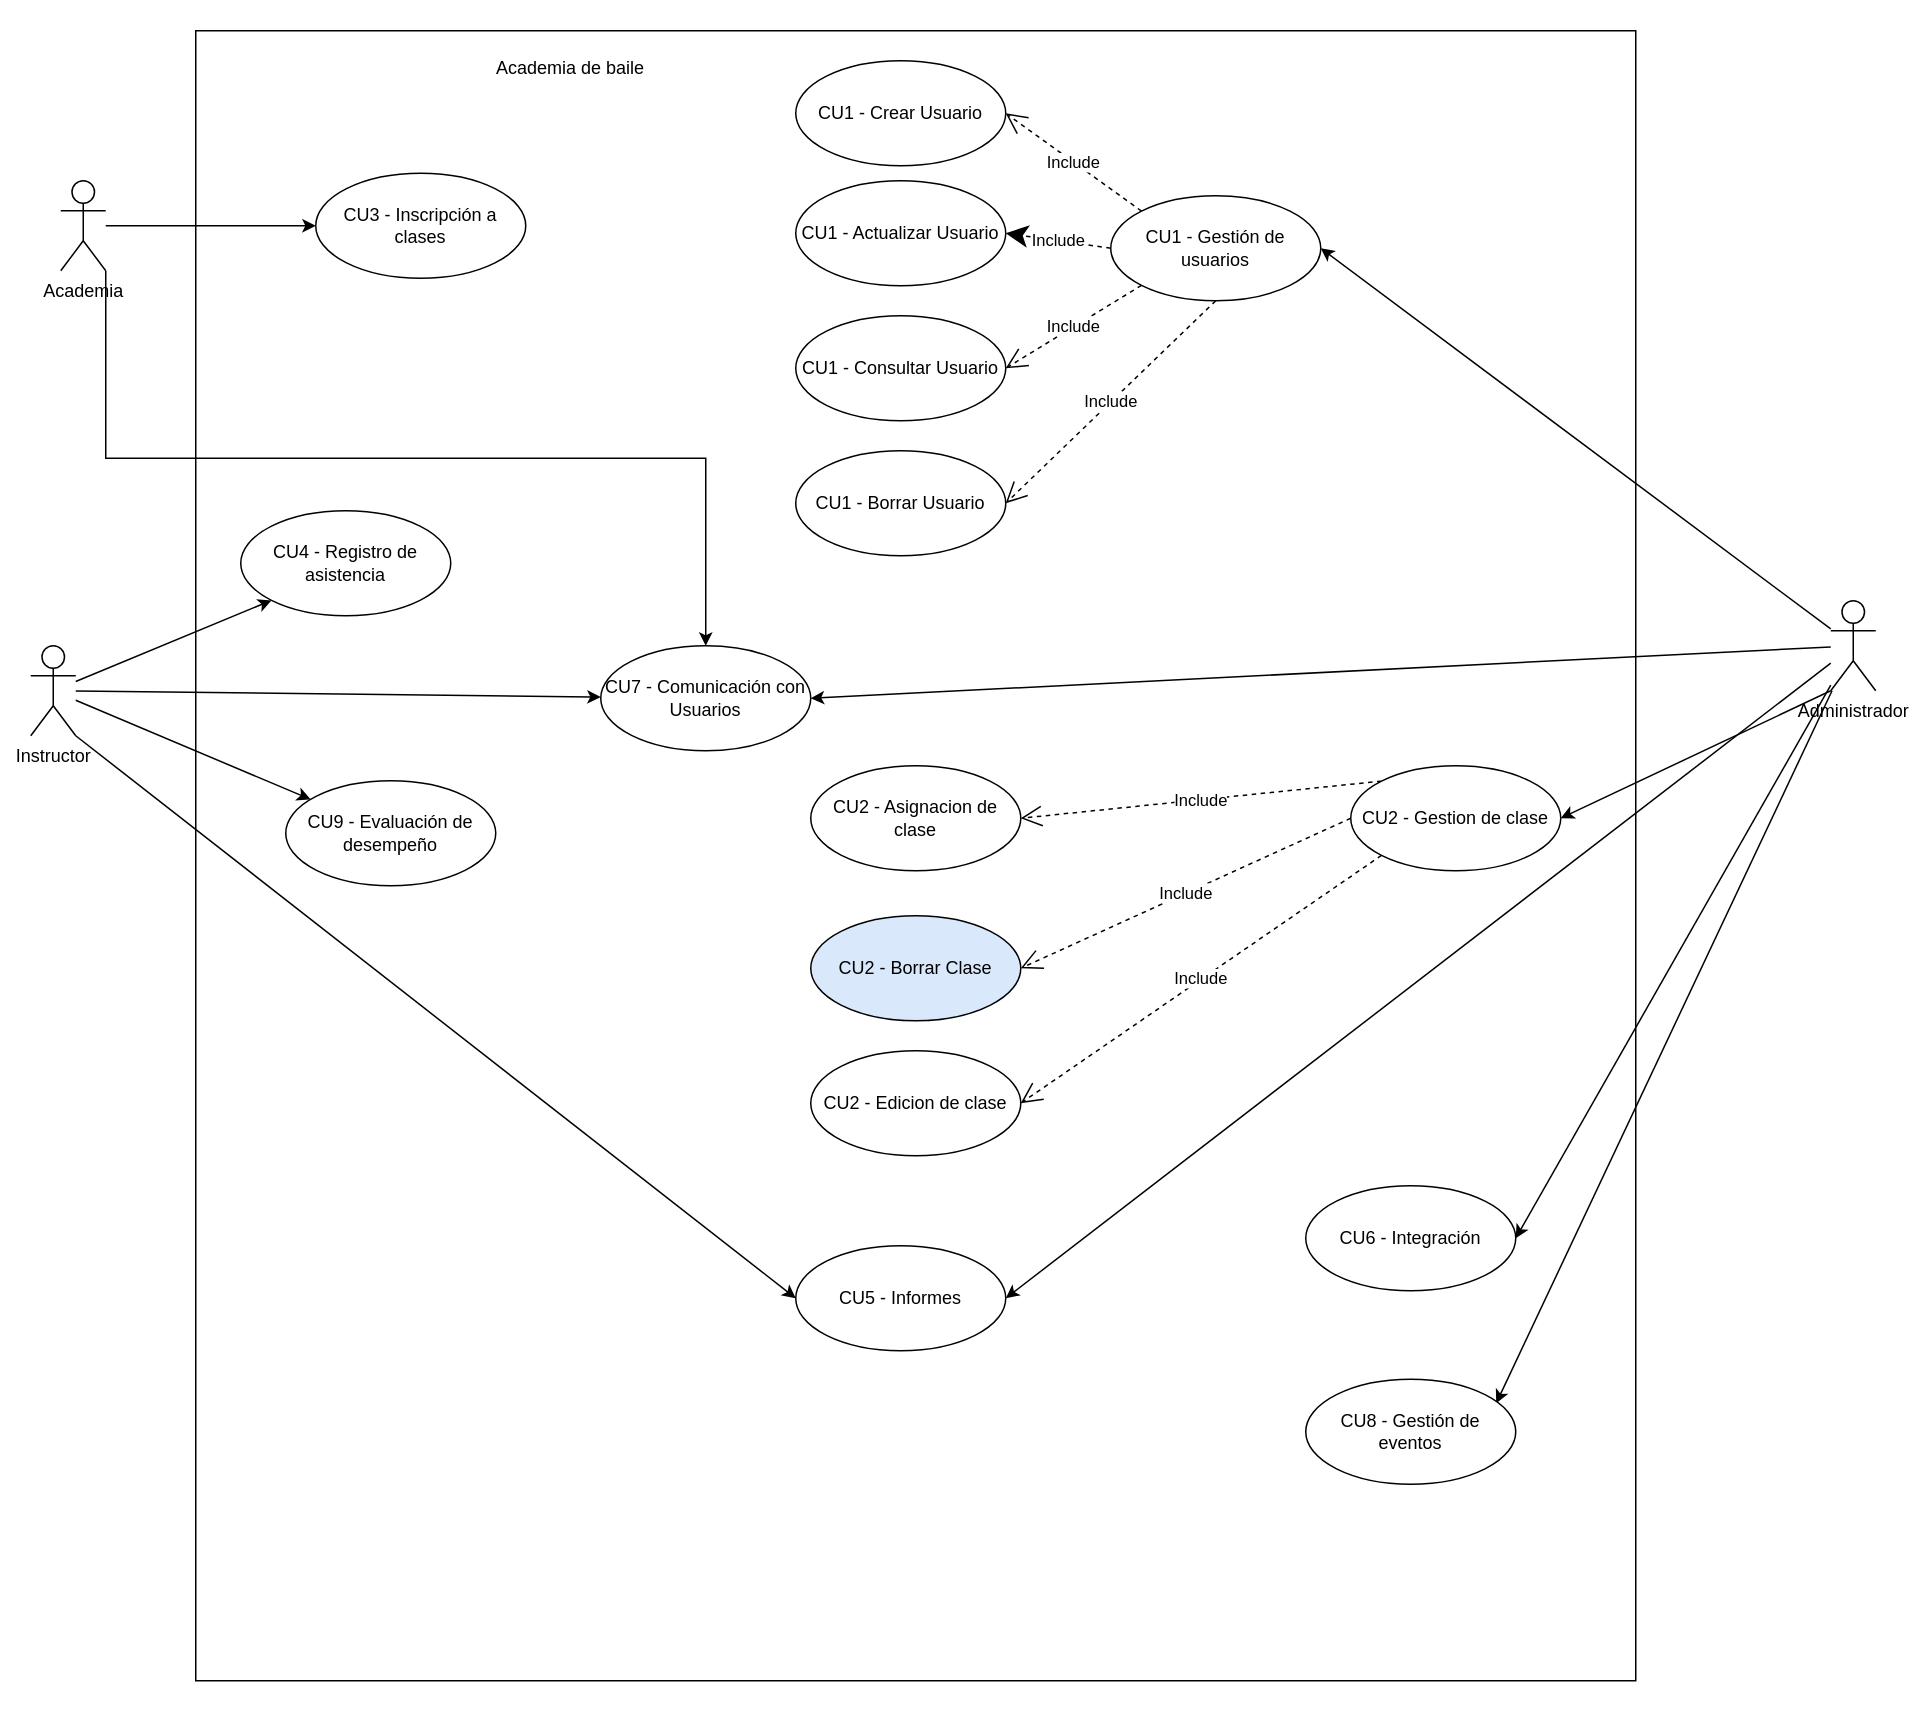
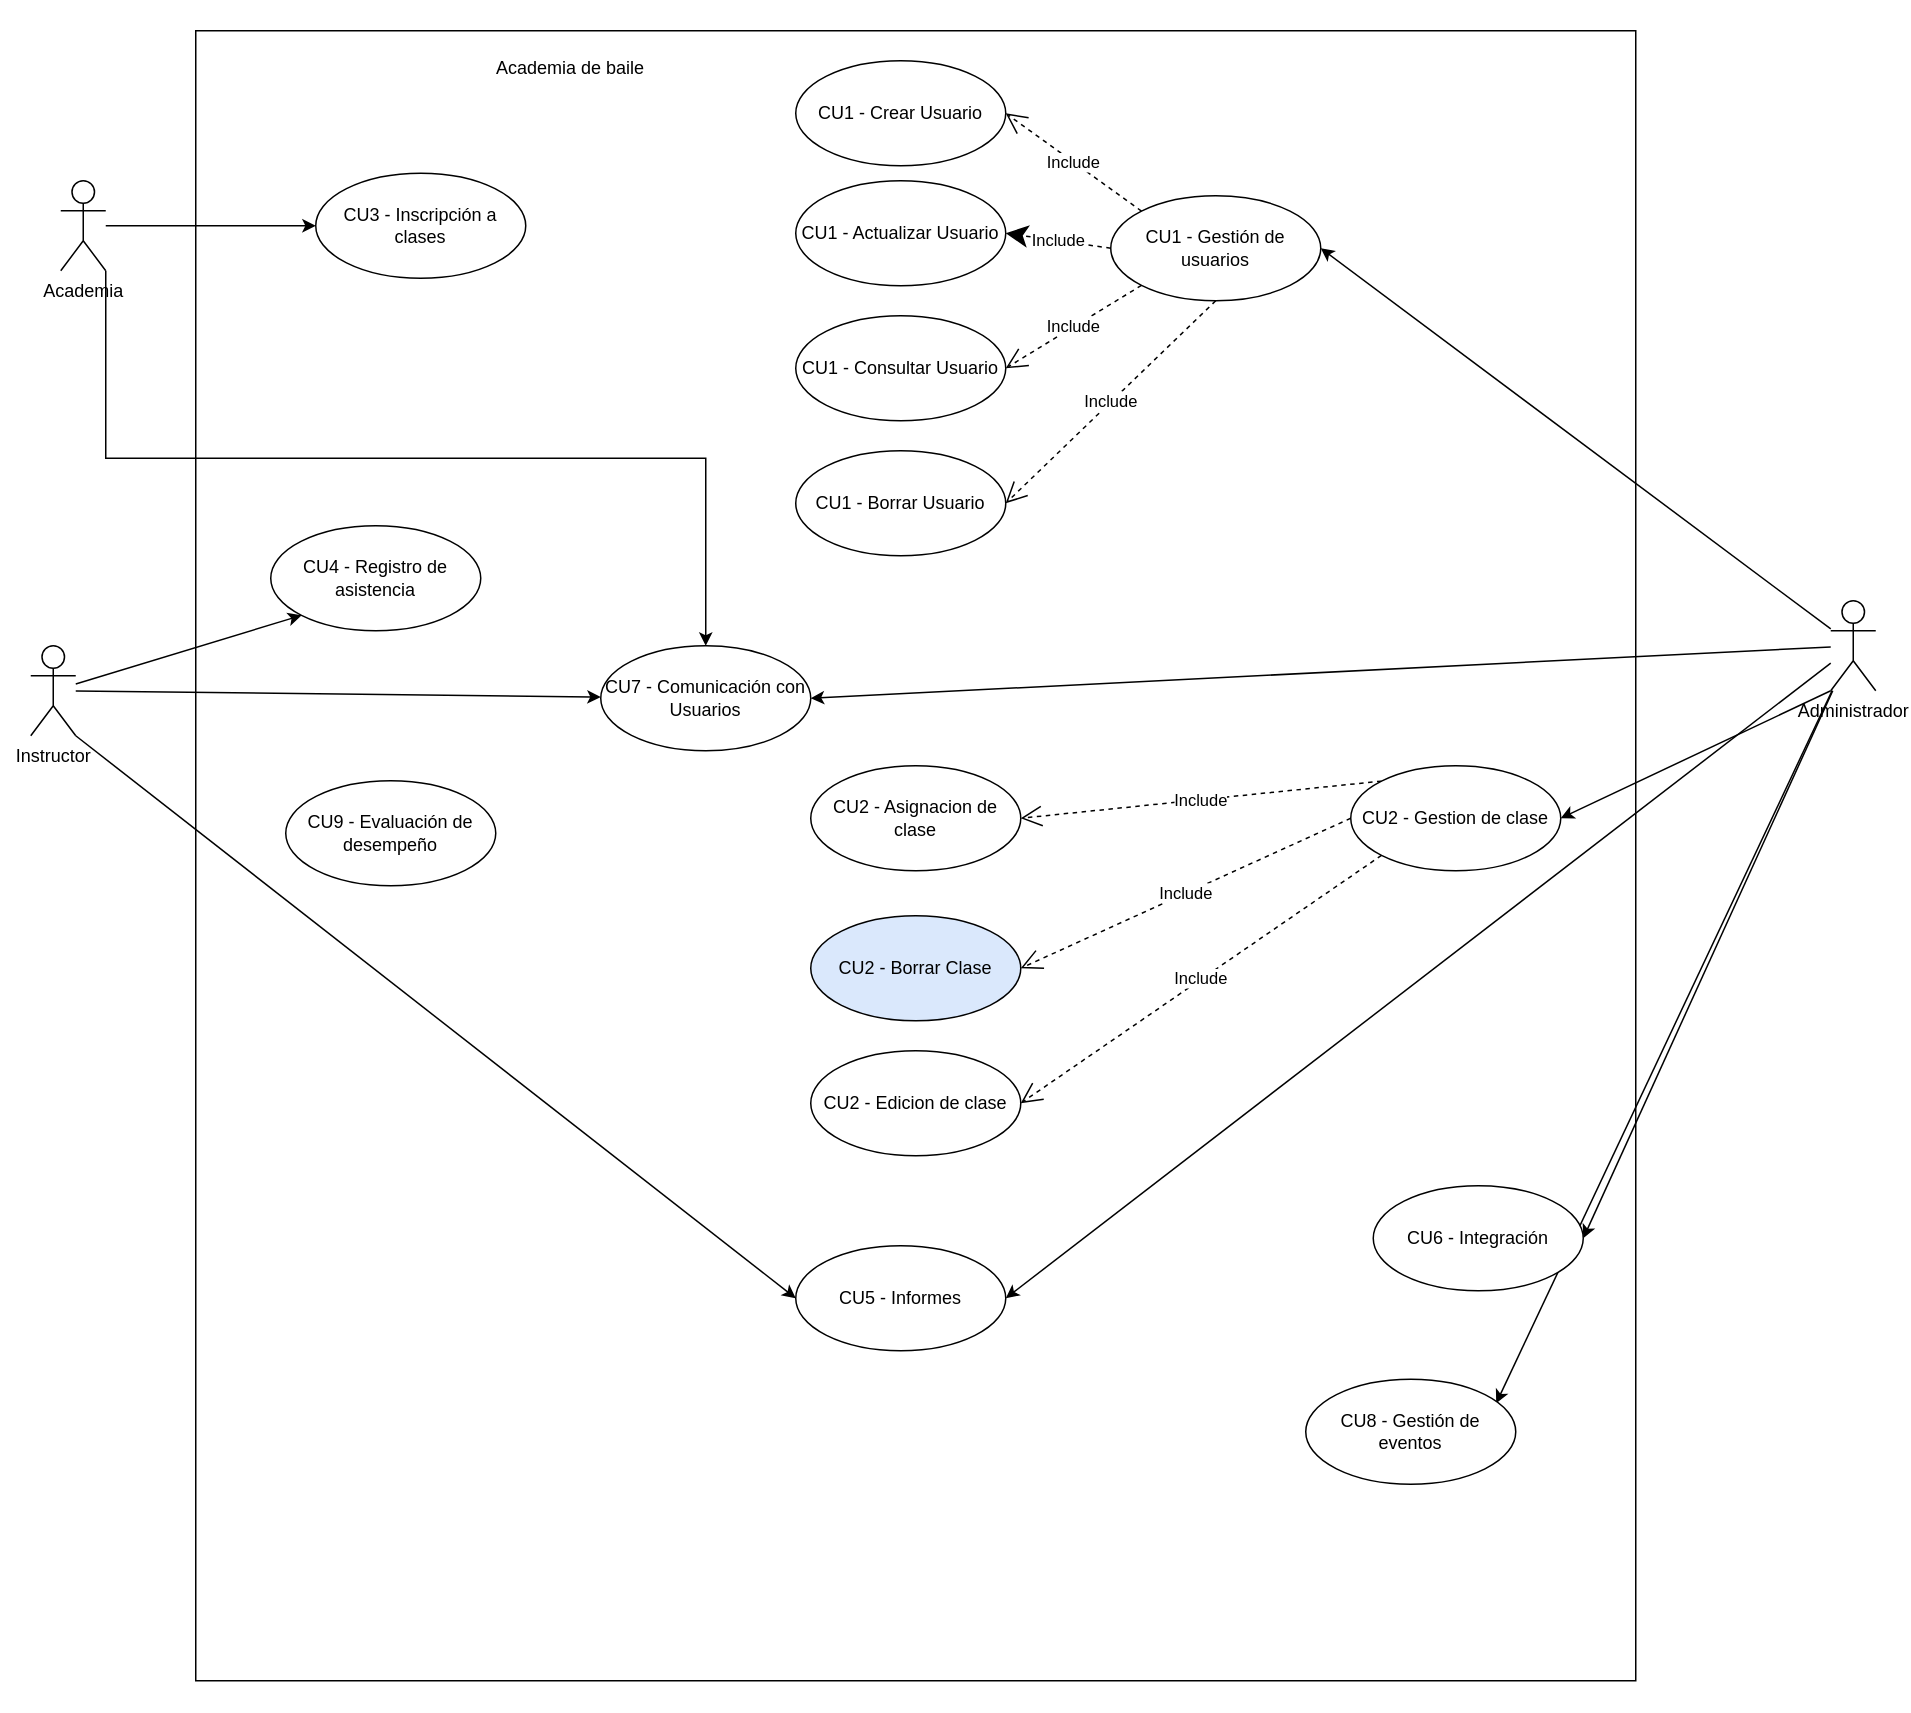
node "CU4 - Registro de asistencia": moved (346, 563) -> (376, 578)
edge "Instructor" -> "CU9 - Evaluación de desempeño": removed
node "CU6 - Integración": moved (1411, 1238) -> (1478, 1238)
